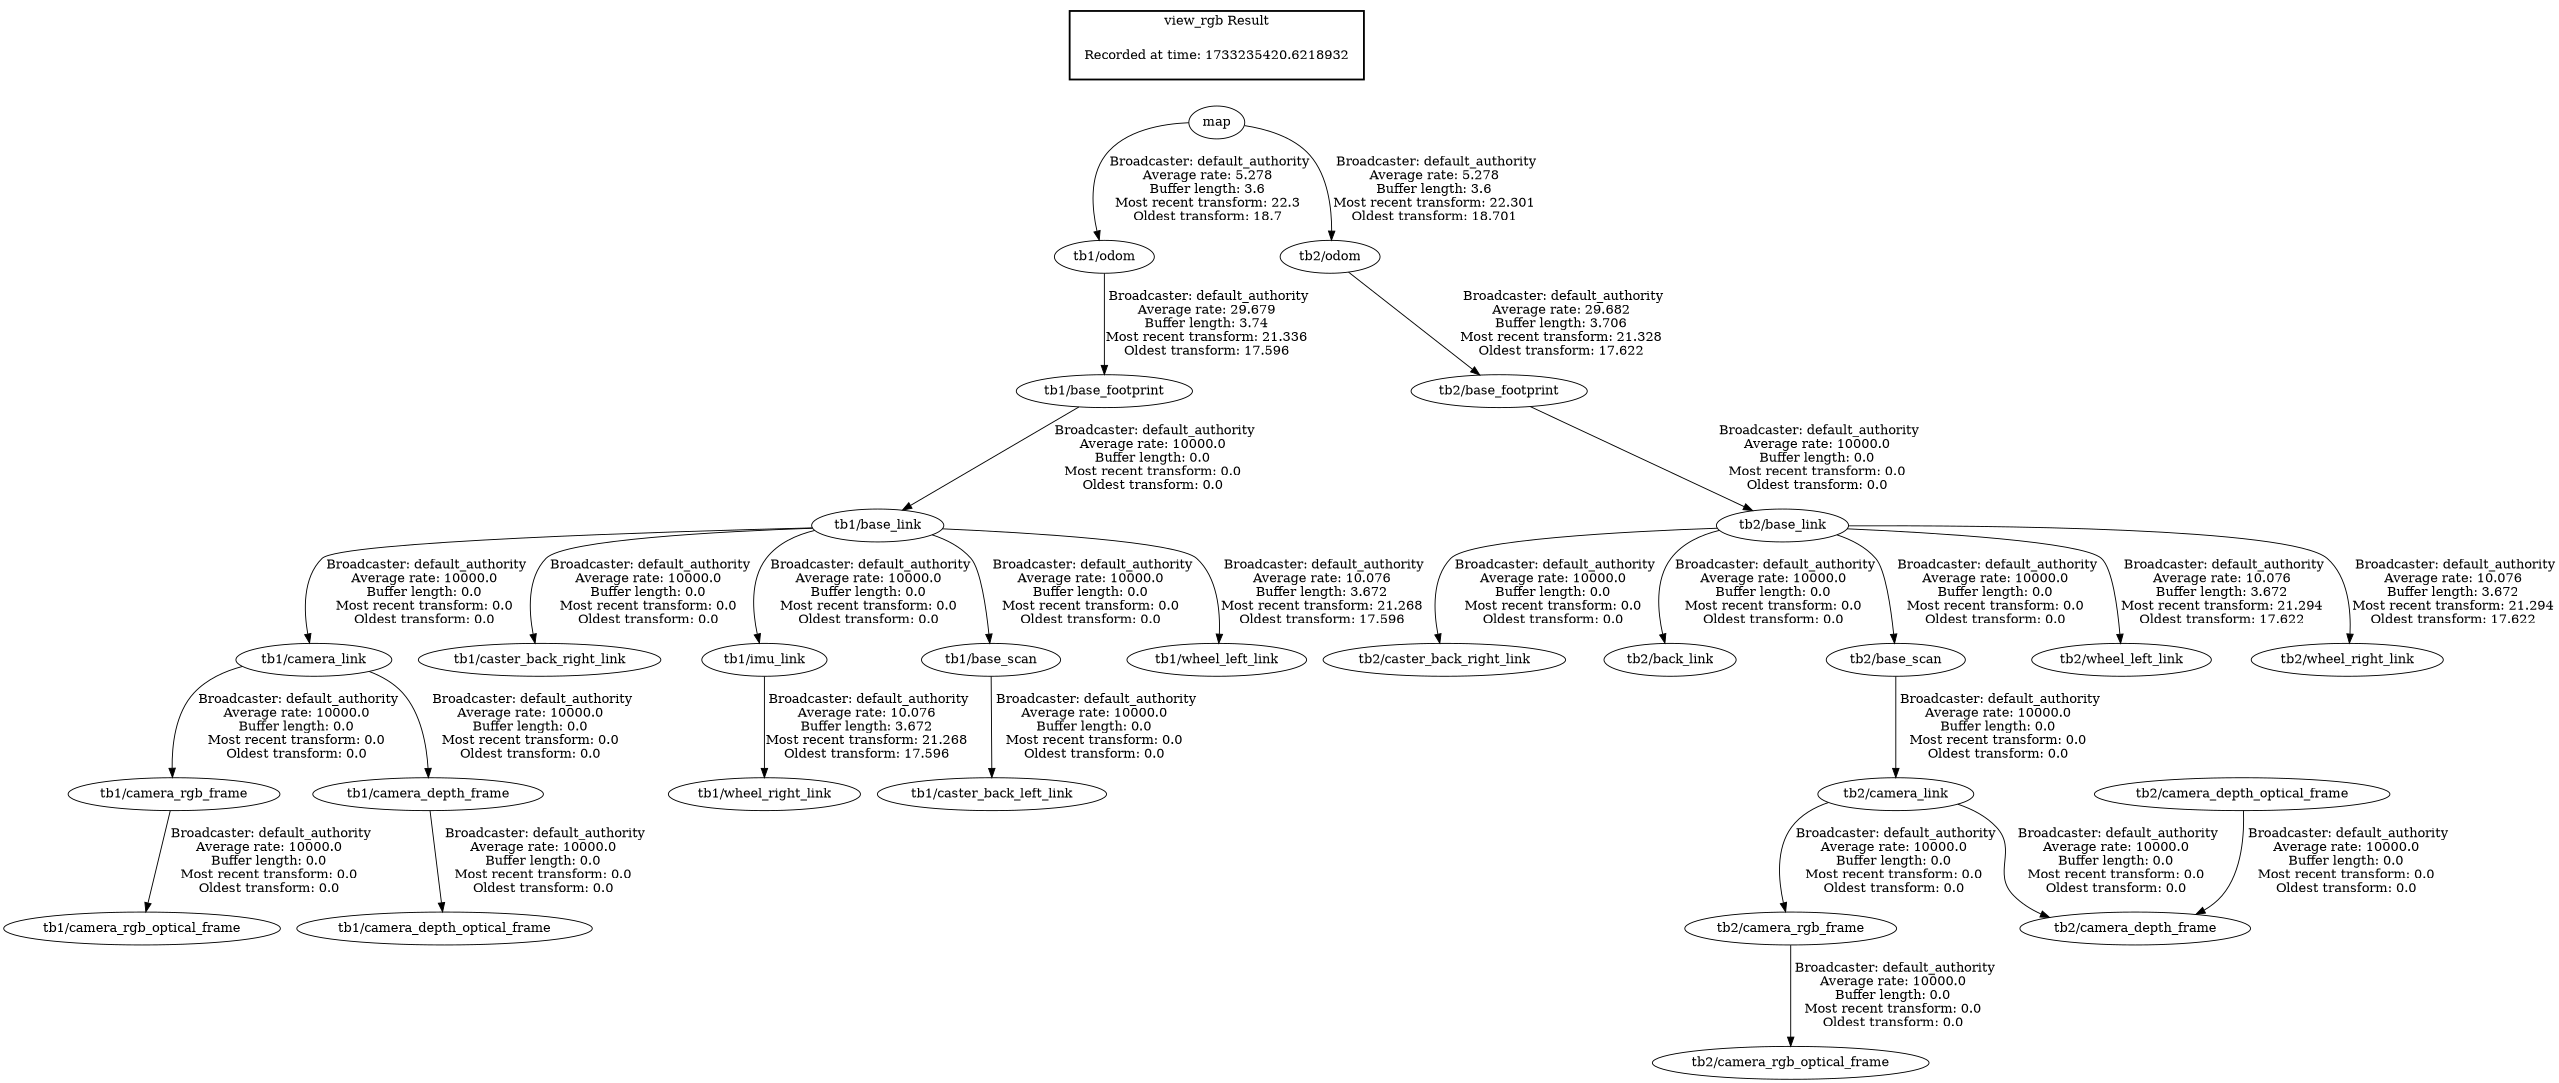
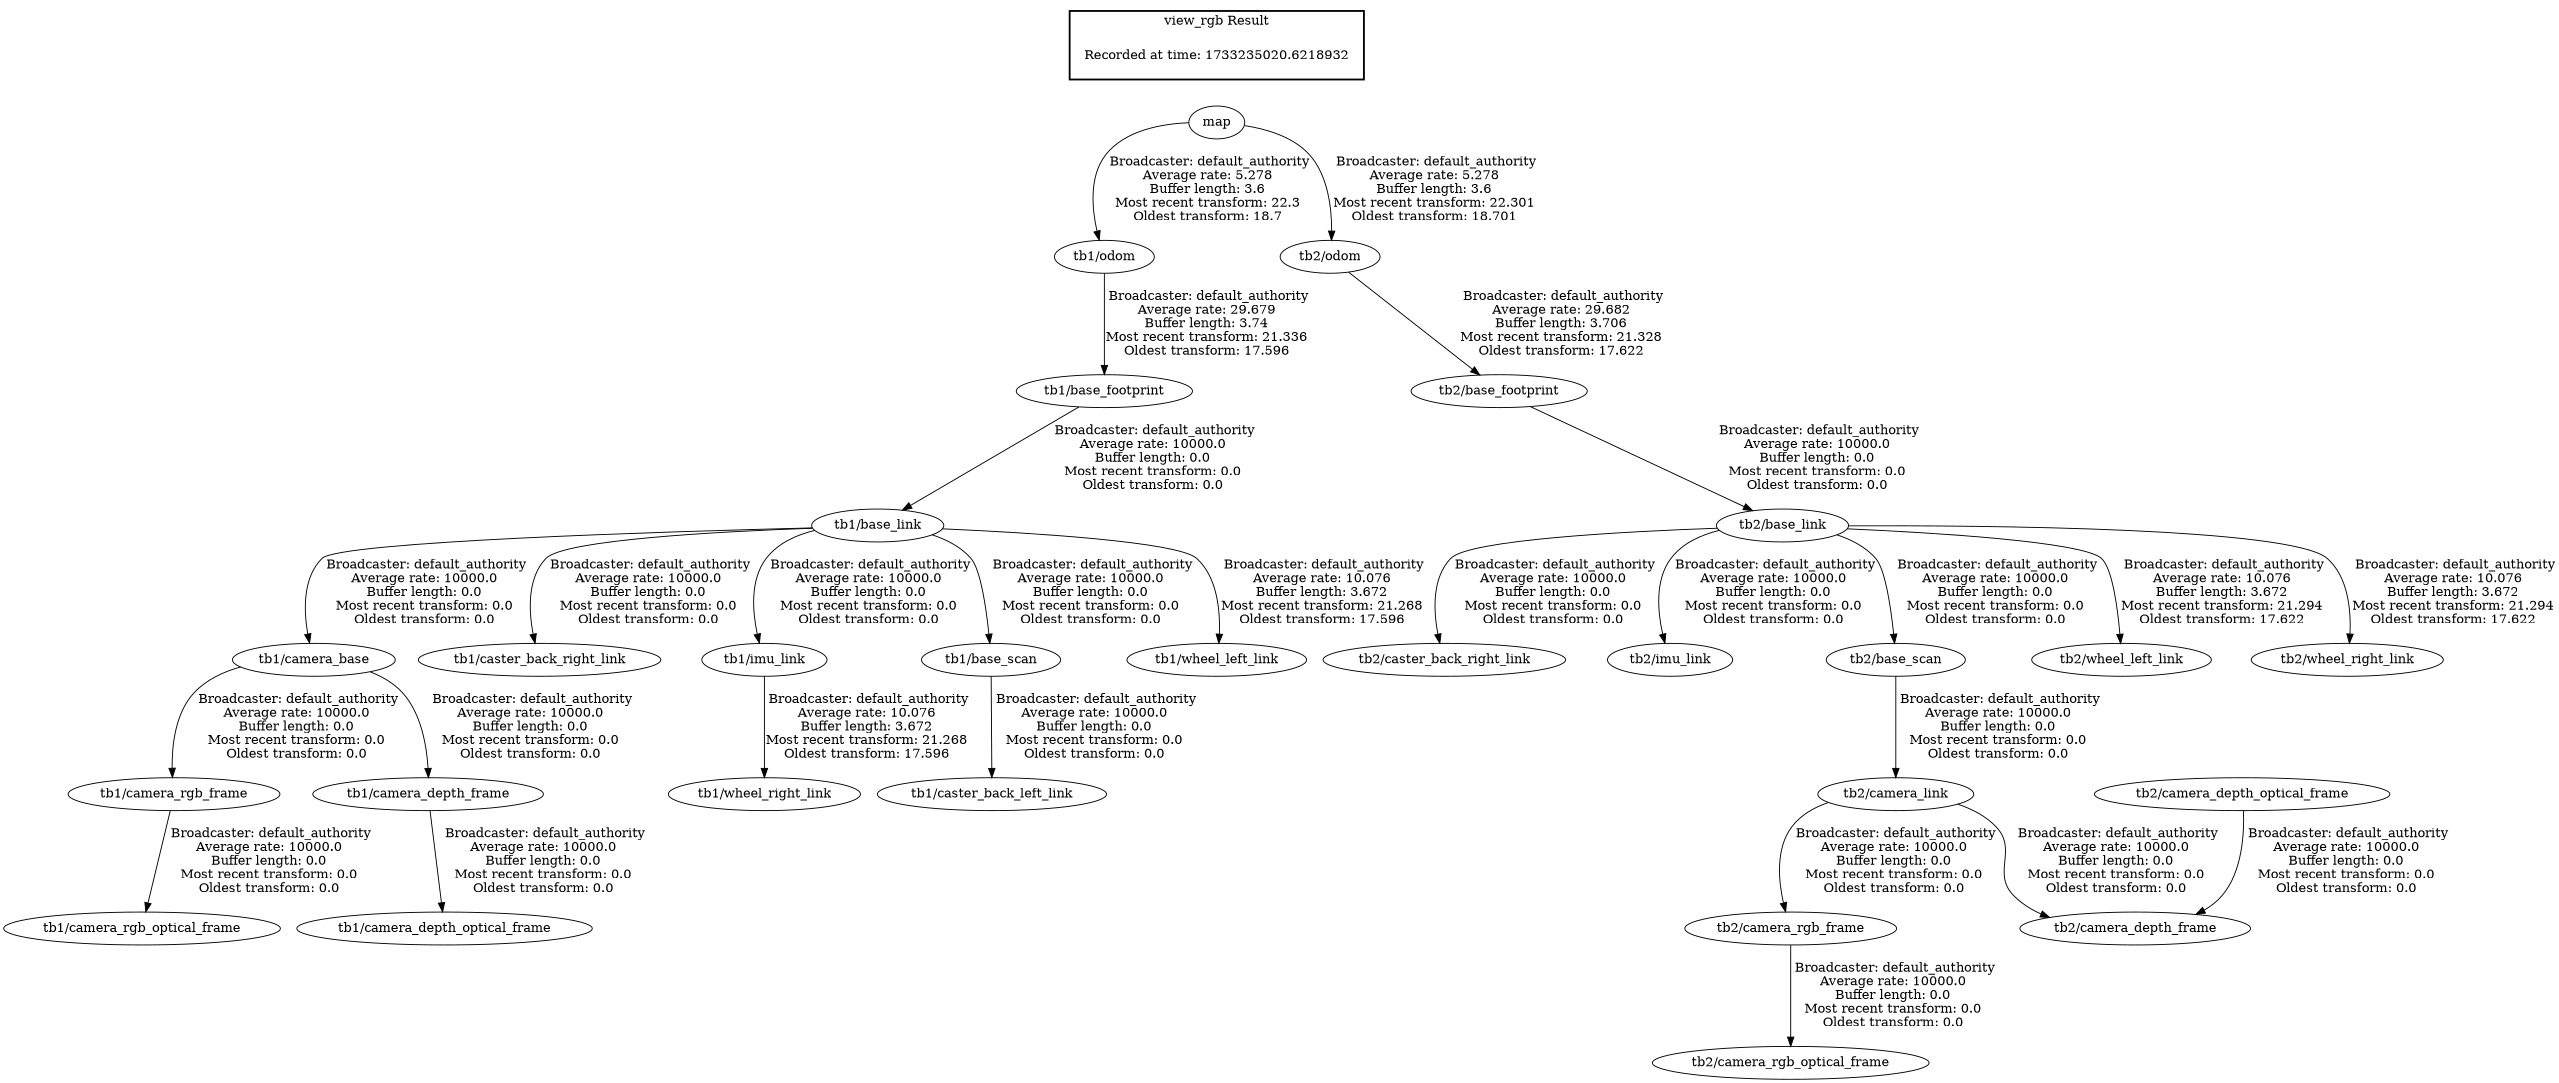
node "Recorded at time: 1733235420.6218932": label "Recorded at time: 1733235420.6218932" -> "Recorded at time: 1733235020.6218932"
node "tb1/camera_link": label "tb1/camera_link" -> "tb1/camera_base"
node "tb2/back_link": label "tb2/back_link" -> "tb2/imu_link"
